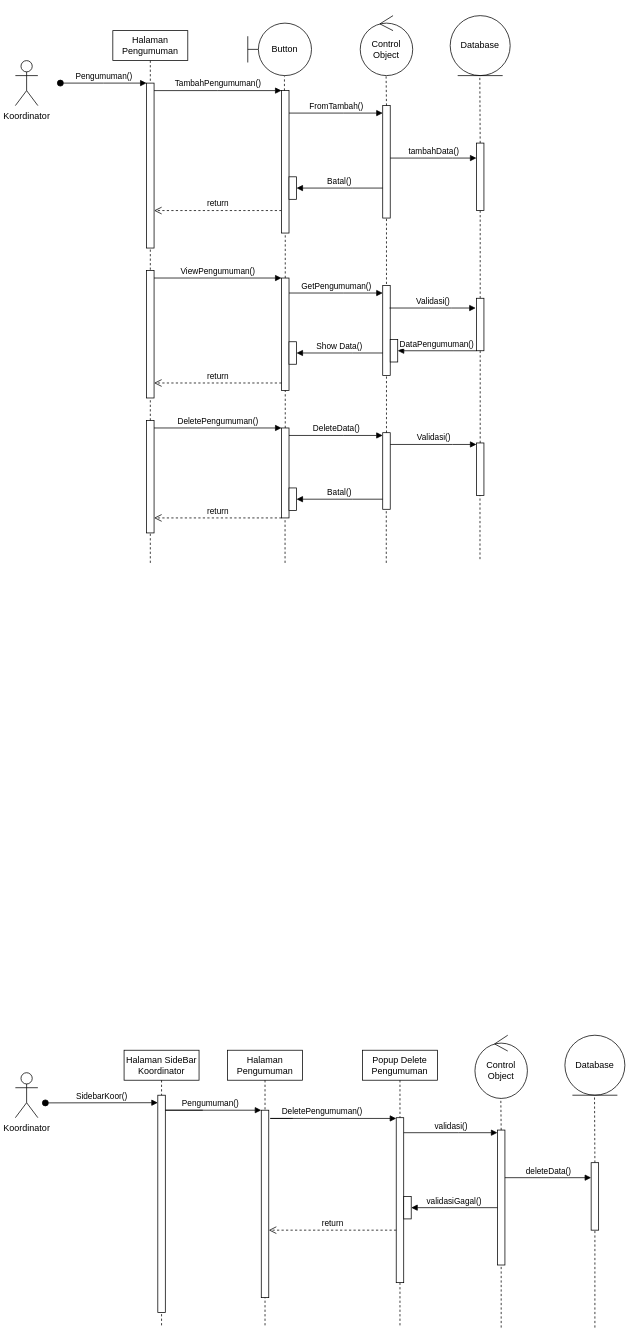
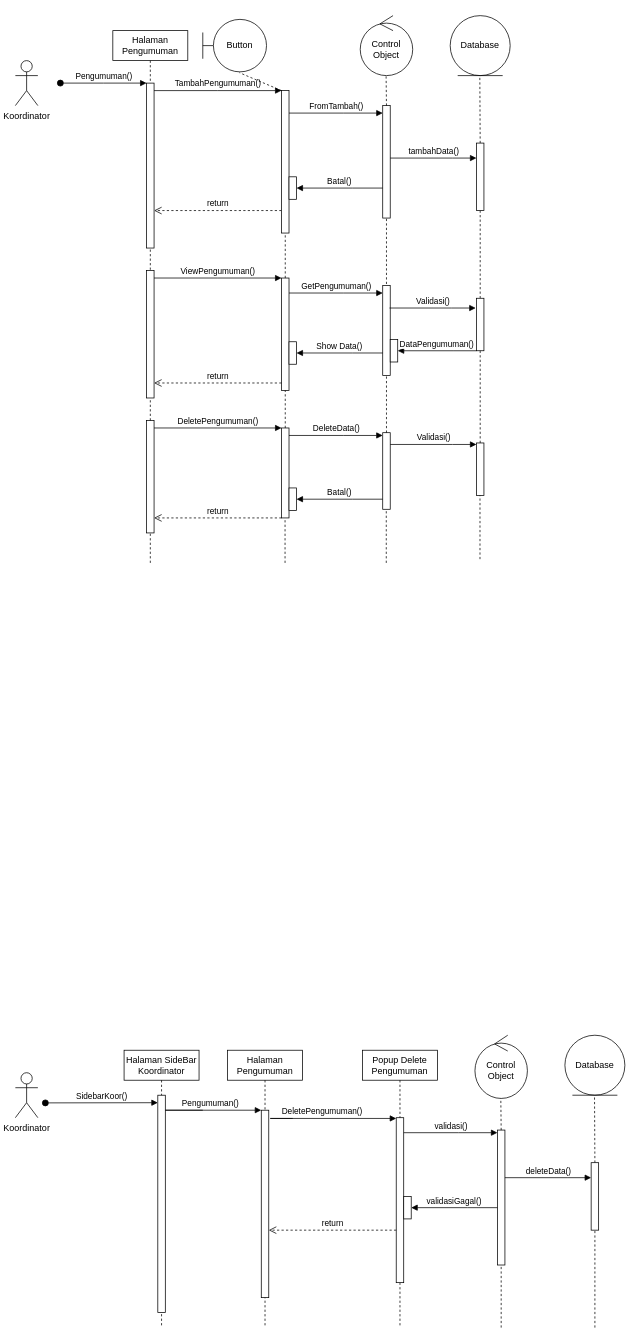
node "Button": moved (280, 49) -> (235, 45)
